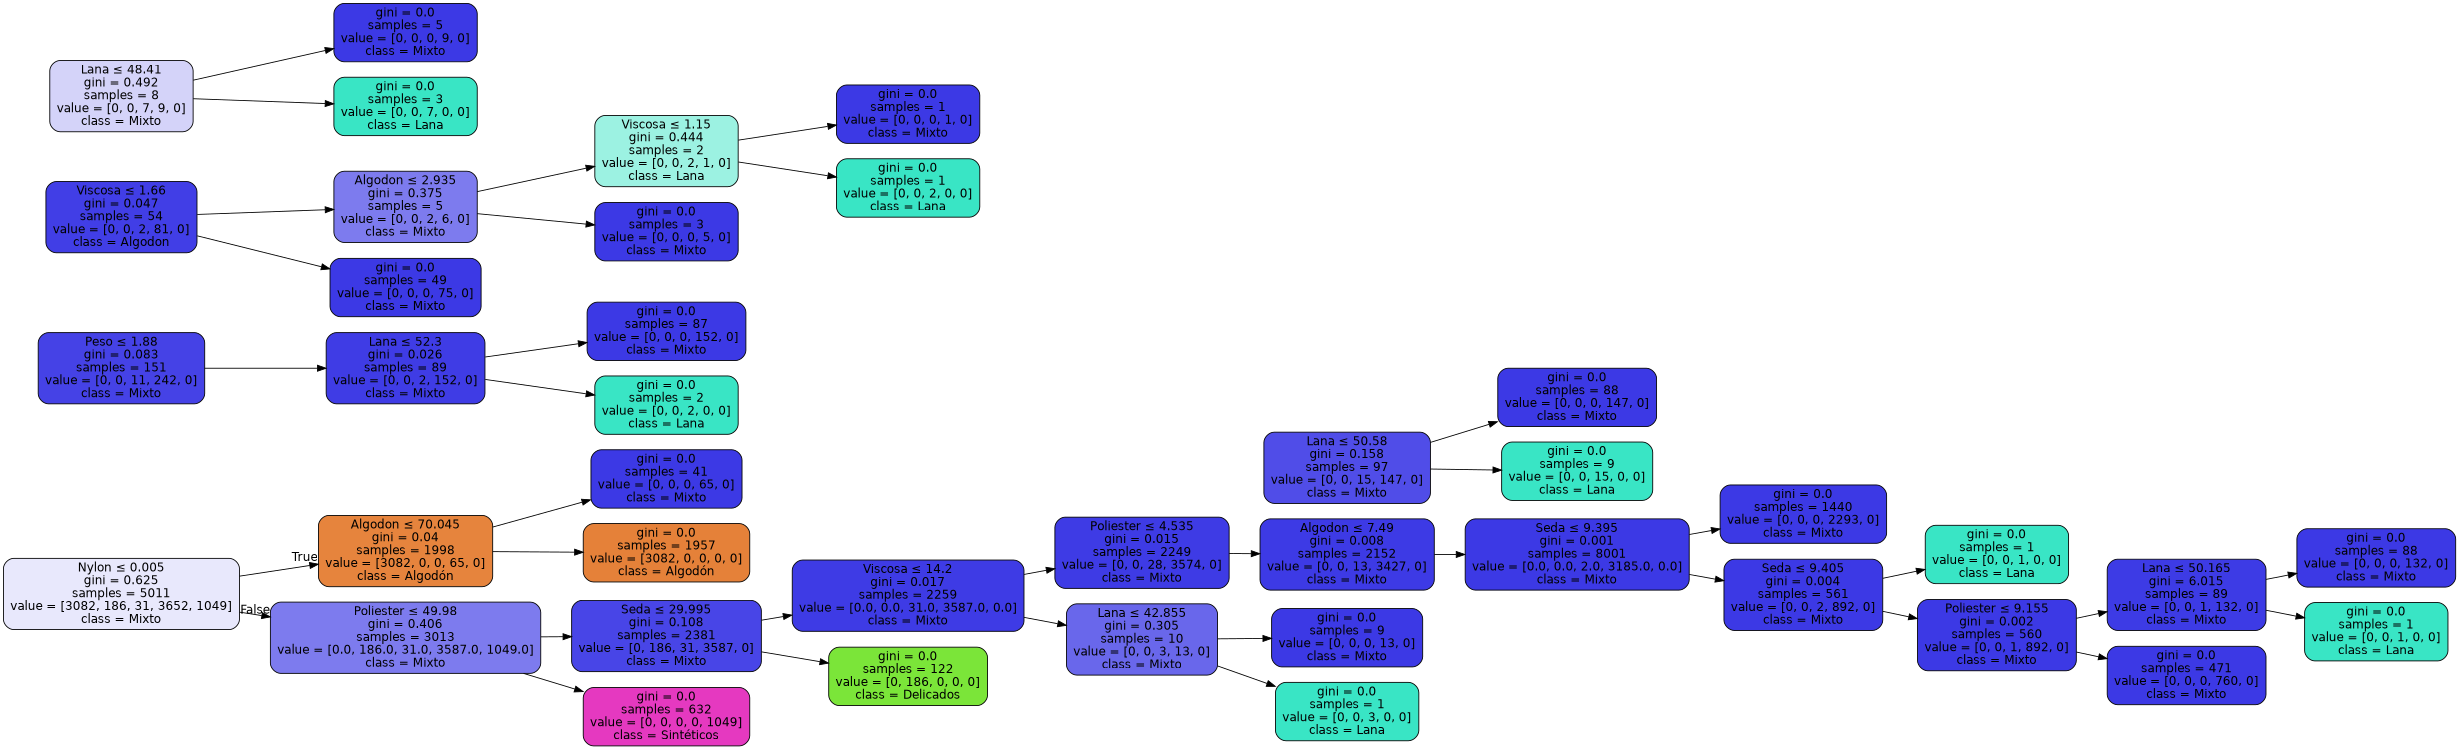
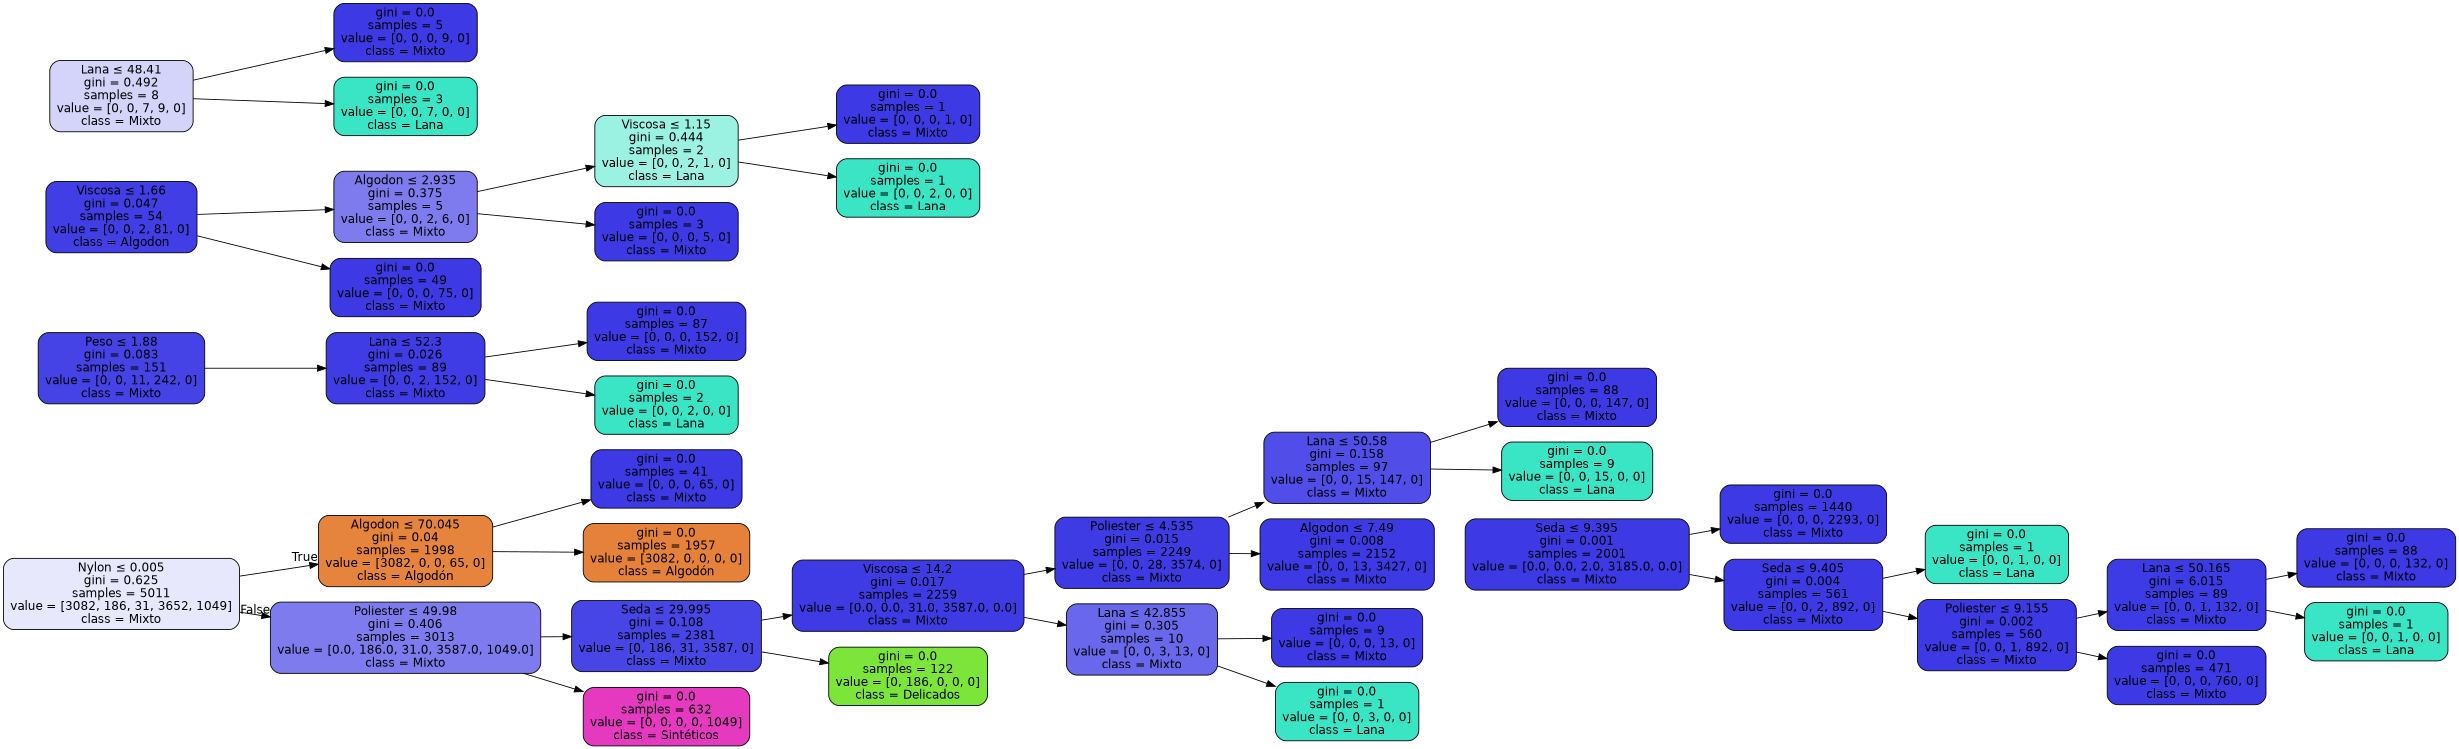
edge "Poliester ≤ 4.535" -> "Lana ≤ 50.58": added
edge "Algodon ≤ 7.49" -> "Seda ≤ 9.395": removed
node "Seda ≤ 9.395": text "samples = 8001" -> "samples = 2001"
